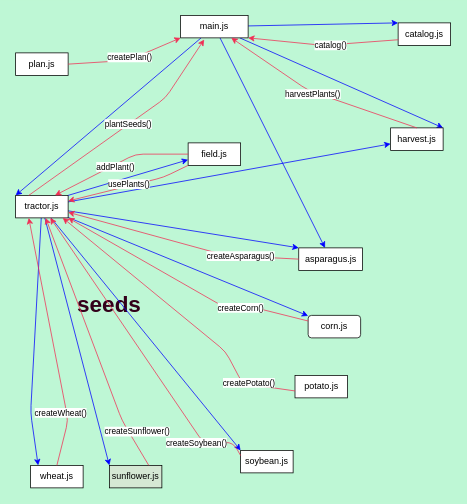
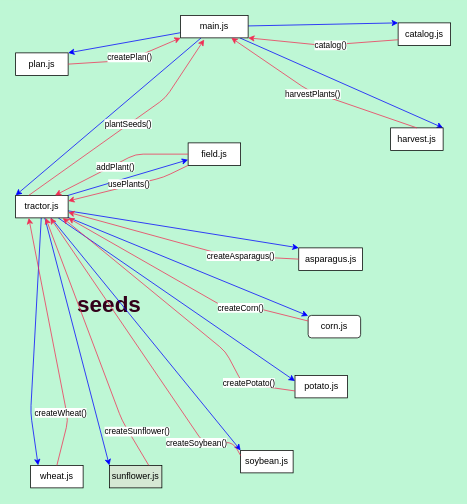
edge "main.js" -> "asparagus.js": now "main.js" -> "plan.js"
edge "tractor.js" -> "harvest.js": now "tractor.js" -> "potato.js"
